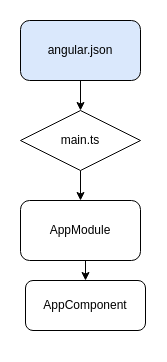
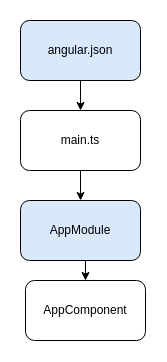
node "main.ts": shape diamond -> rounded rectangle
node "AppModule": fillcolor #ffffff -> #dae8fc
node "AppComponent": size 120x50 -> 120x60
